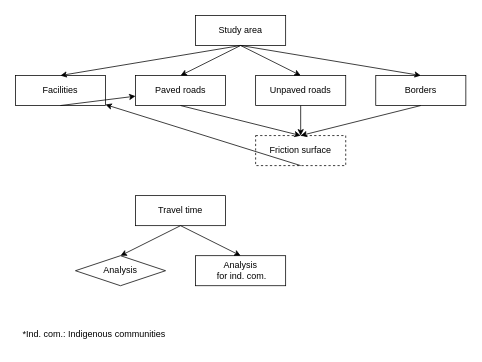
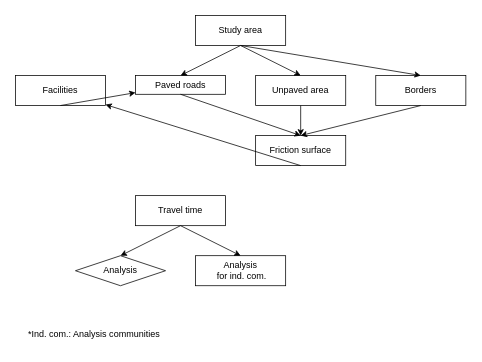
edge "Study area" -> "Facilities": removed
node "Paved roads": size 90x30 -> 90x19
node "Unpaved roads": label "Unpaved roads" -> "Unpaved area"
node "Friction surface": style dashed -> solid
node "*Ind. com.: Indigenous communities": label "*Ind. com.: Indigenous communities" -> "*Ind. com.: Analysis communities"
